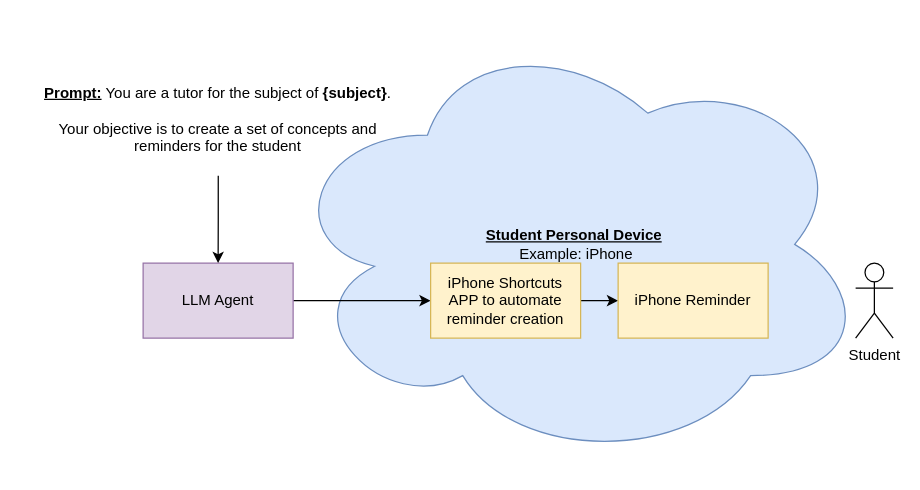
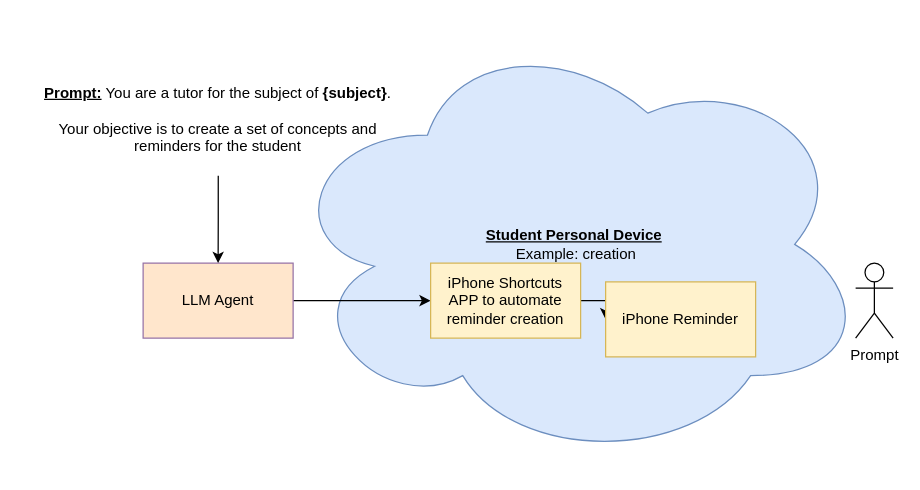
node "Student Personal Device Example: iPhone": label "Student Personal Device Example: iPhone" -> "Student Personal Device Example: creation"
node "LLM Agent": fillcolor #e1d5e7 -> #ffe6cc
node "iPhone Reminder": moved (693, 301) -> (681, 319)
node "Student": label "Student" -> "Prompt"
